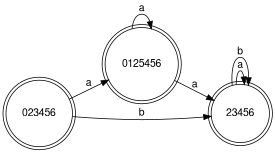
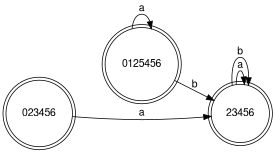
edge "0125456" -> "23456": label "a" -> "b"
edge "023456" -> "0125456": removed, label "a"
edge "023456" -> "23456": label "b" -> "a"
